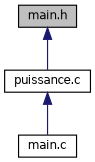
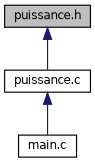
node "main.h": label "main.h" -> "puissance.h"
